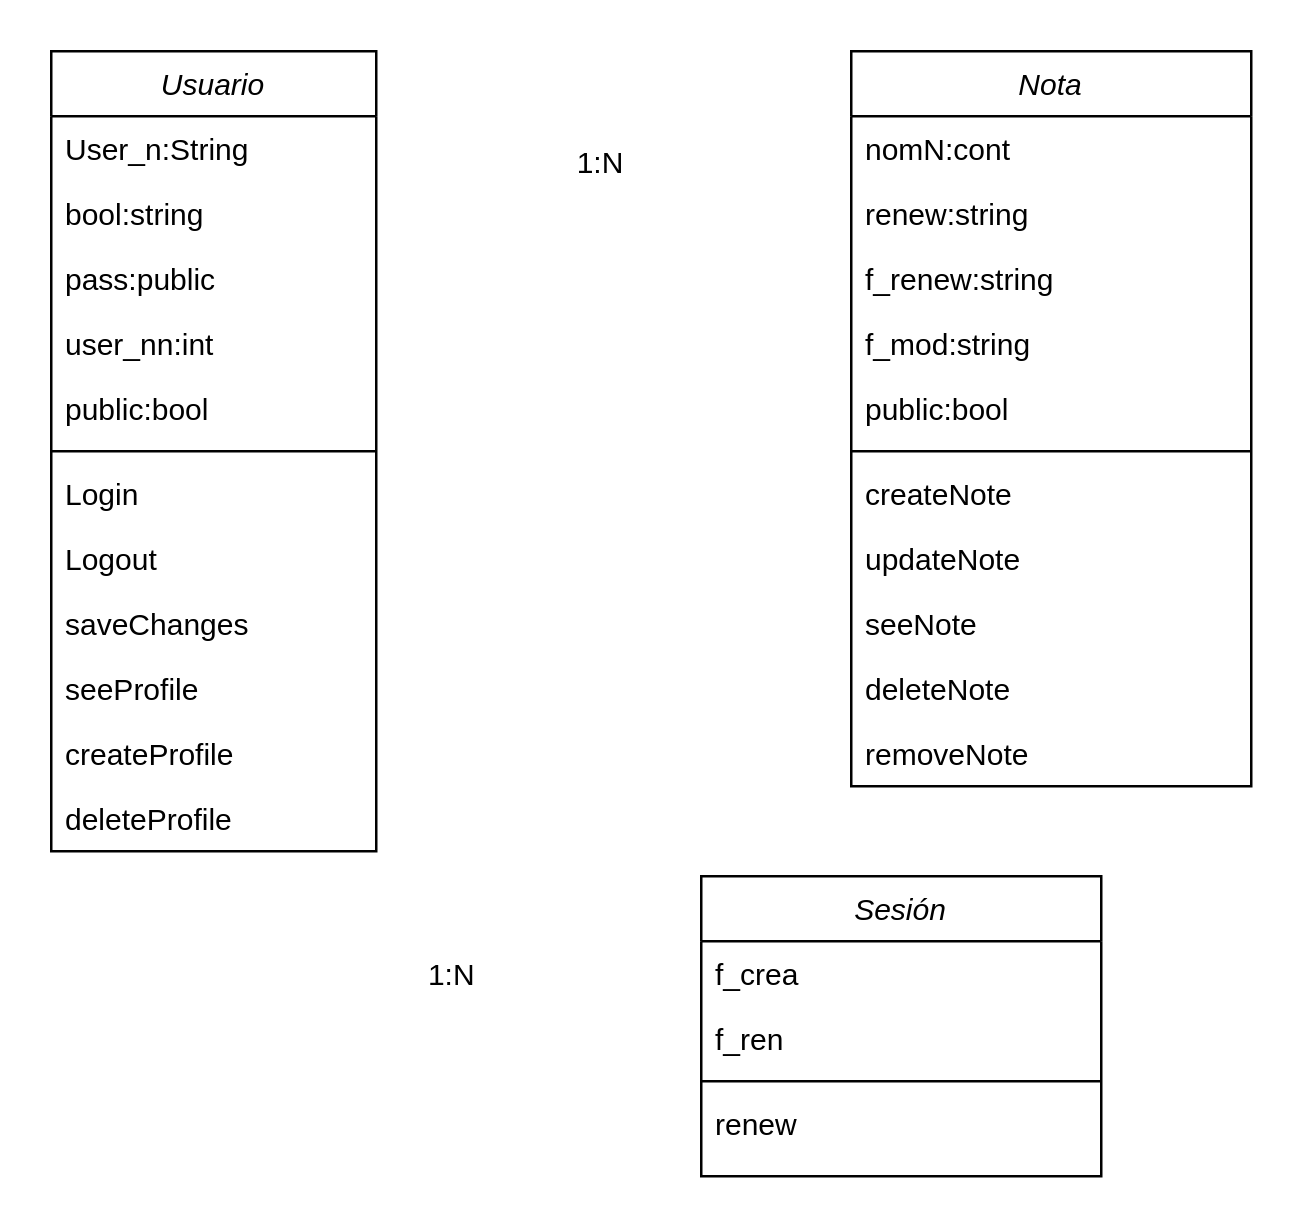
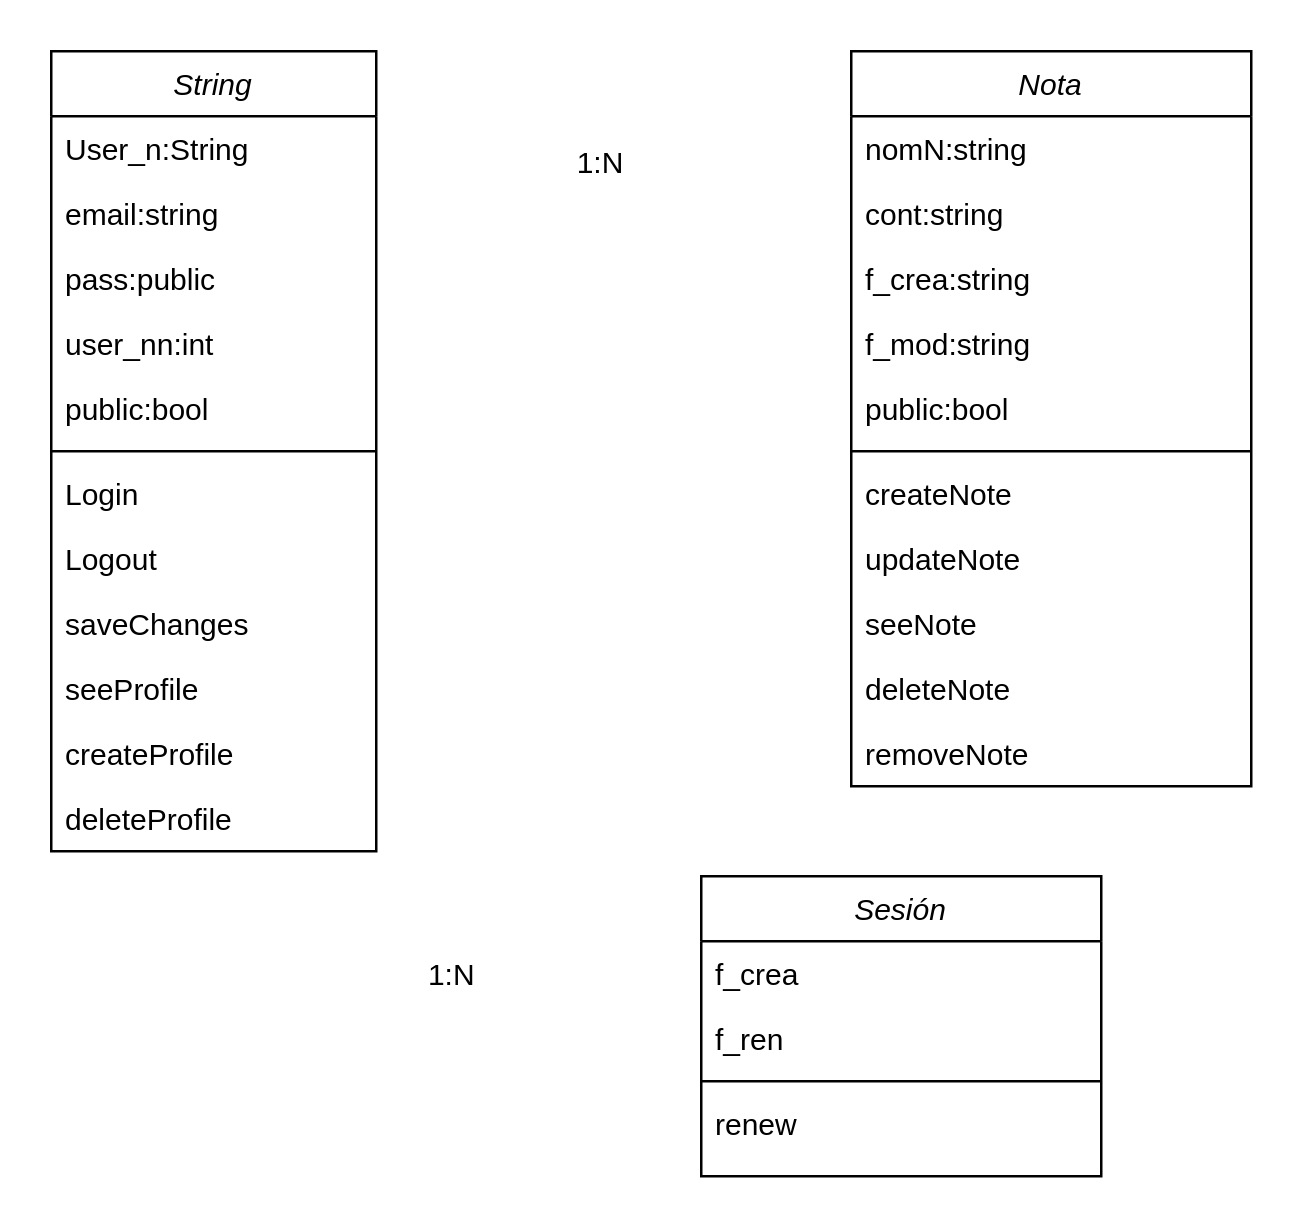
node "Usuario": label "Usuario" -> "String"
node "nomN:cont": label "nomN:cont" -> "nomN:string"
node "bool:string": label "bool:string" -> "email:string"
node "renew:string": label "renew:string" -> "cont:string"
node "f_renew:string": label "f_renew:string" -> "f_crea:string"
